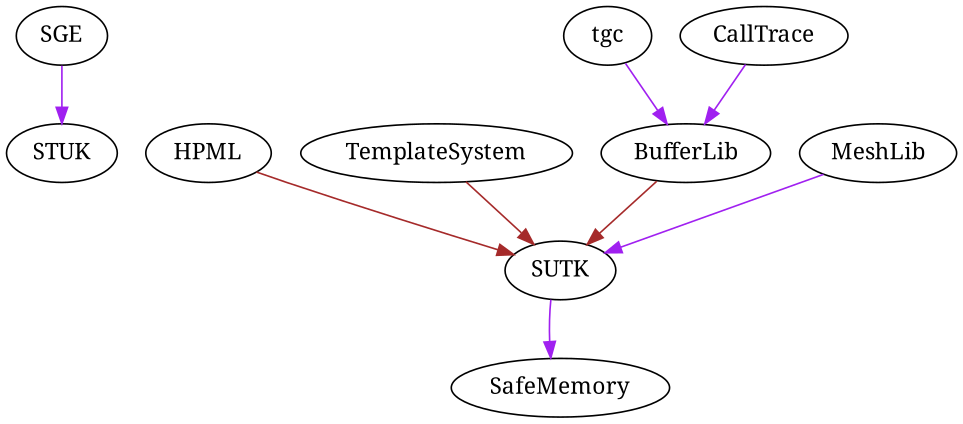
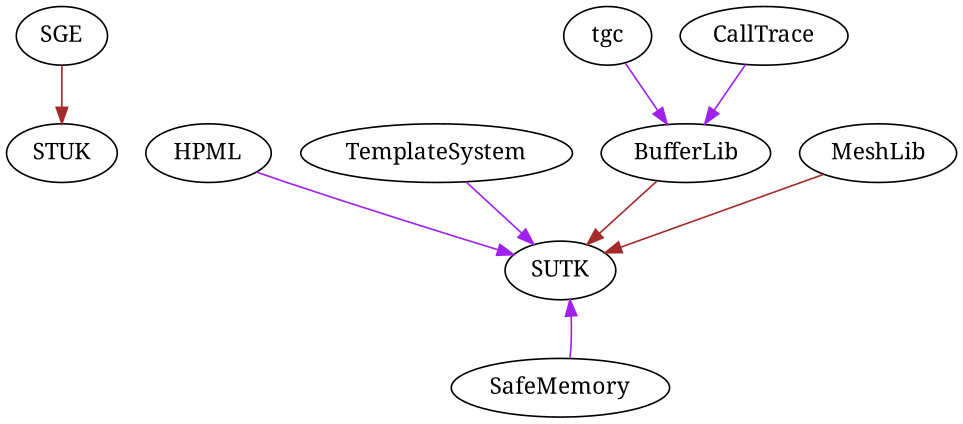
edge "SGE" -> "STUK": color purple -> brown
edge "TemplateSystem" -> "SUTK": color brown -> purple
edge "MeshLib" -> "SUTK": color purple -> brown
edge "HPML" -> "SUTK": color brown -> purple
edge "SUTK" -> "SafeMemory": reversed
